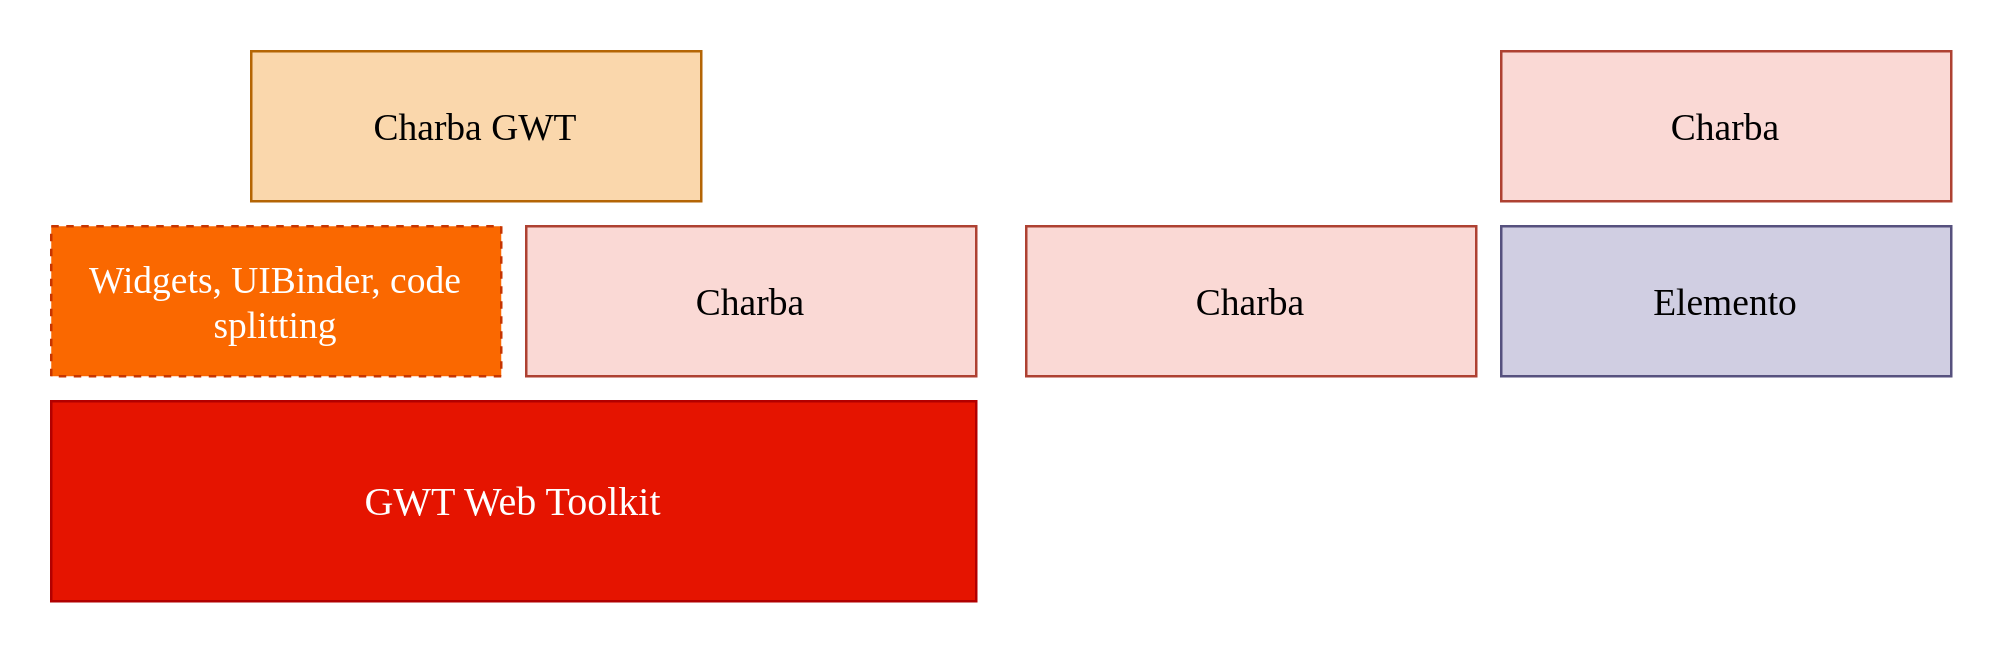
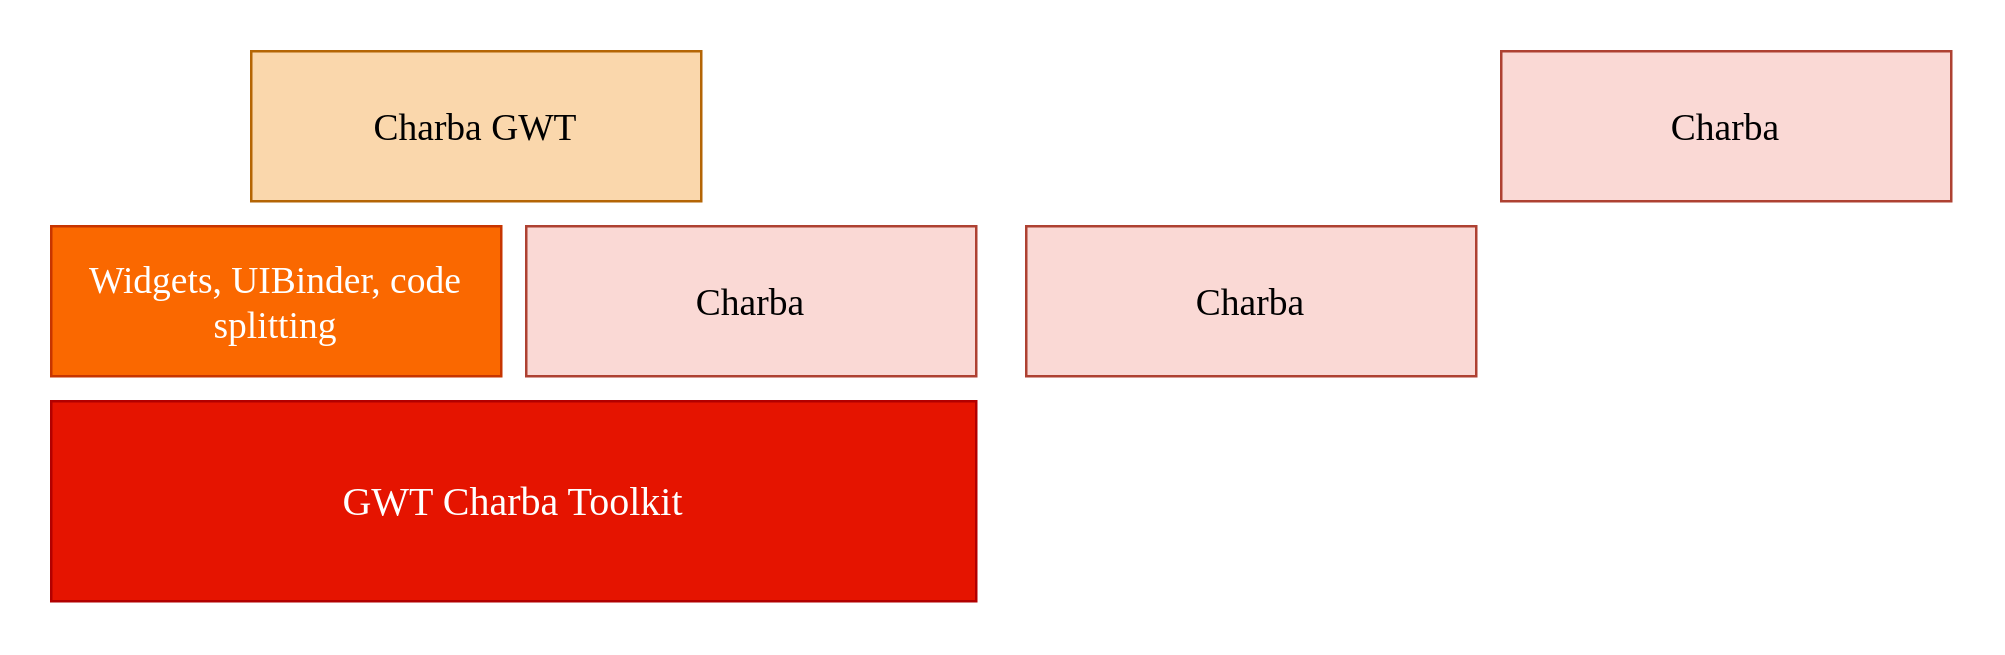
node "Widgets, UIBinder, code splitting": style dashed -> solid
node "Elemento": removed
node "GWT Web Toolkit": label "GWT Web Toolkit" -> "GWT Charba Toolkit"
